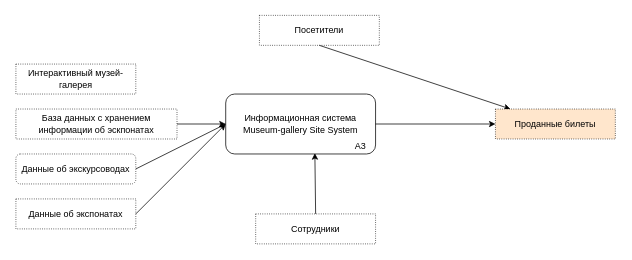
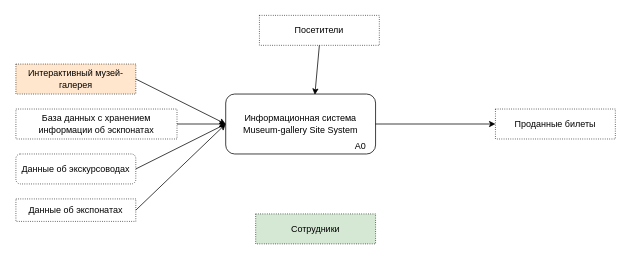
edge "Посетители" -> "Проданные билеты": now "Посетители" -> "Информационная система Museum-gallery Site System"
node "Интерактивный музей-галерея": fillcolor #ffffff -> #ffe6cc
edge "Интерактивный музей-галерея" -> "Информационная система Museum-gallery Site System": added
node "Проданные билеты": fillcolor #ffe6cc -> #ffffff
node "A3": label "A3" -> "A0"
edge "Сотрудники" -> "Информационная система Museum-gallery Site System": removed
node "Данные об экспонатах": size 120x30 -> 120x23
node "Сотрудники": fillcolor #ffffff -> #d5e8d4
